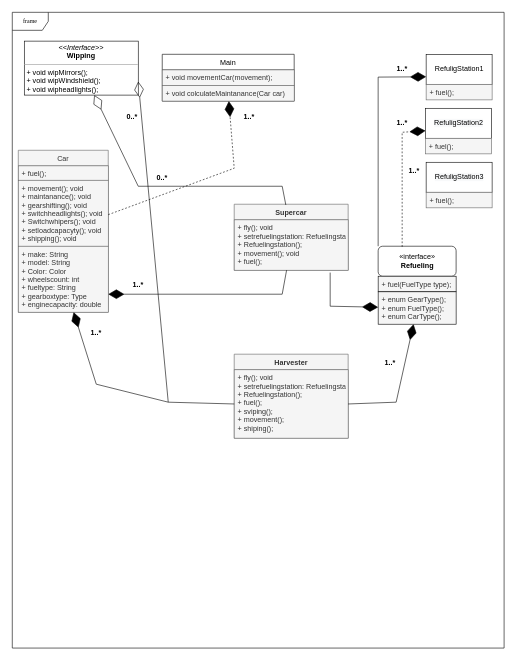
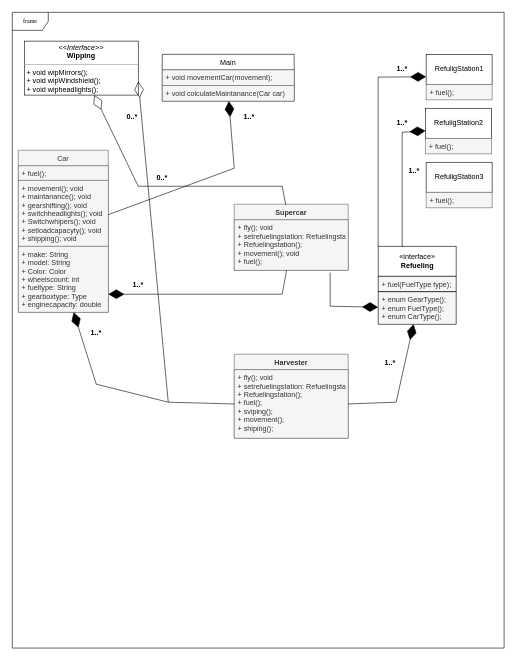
edge "Car" -> "+ void colculateMaintanance(Car car)": style dashed -> solid
edge "«interface» Refueling" -> "RefuligStation2": style dashed -> solid
node "«interface» Refueling": shape rounded rectangle -> rectangle
